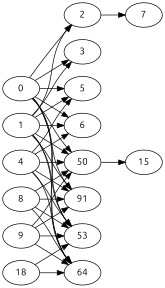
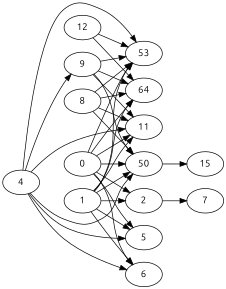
node "3": removed
node "91": label "91" -> "11"
edge "4" -> "64": now "4" -> "9"
node "18": label "18" -> "12"
